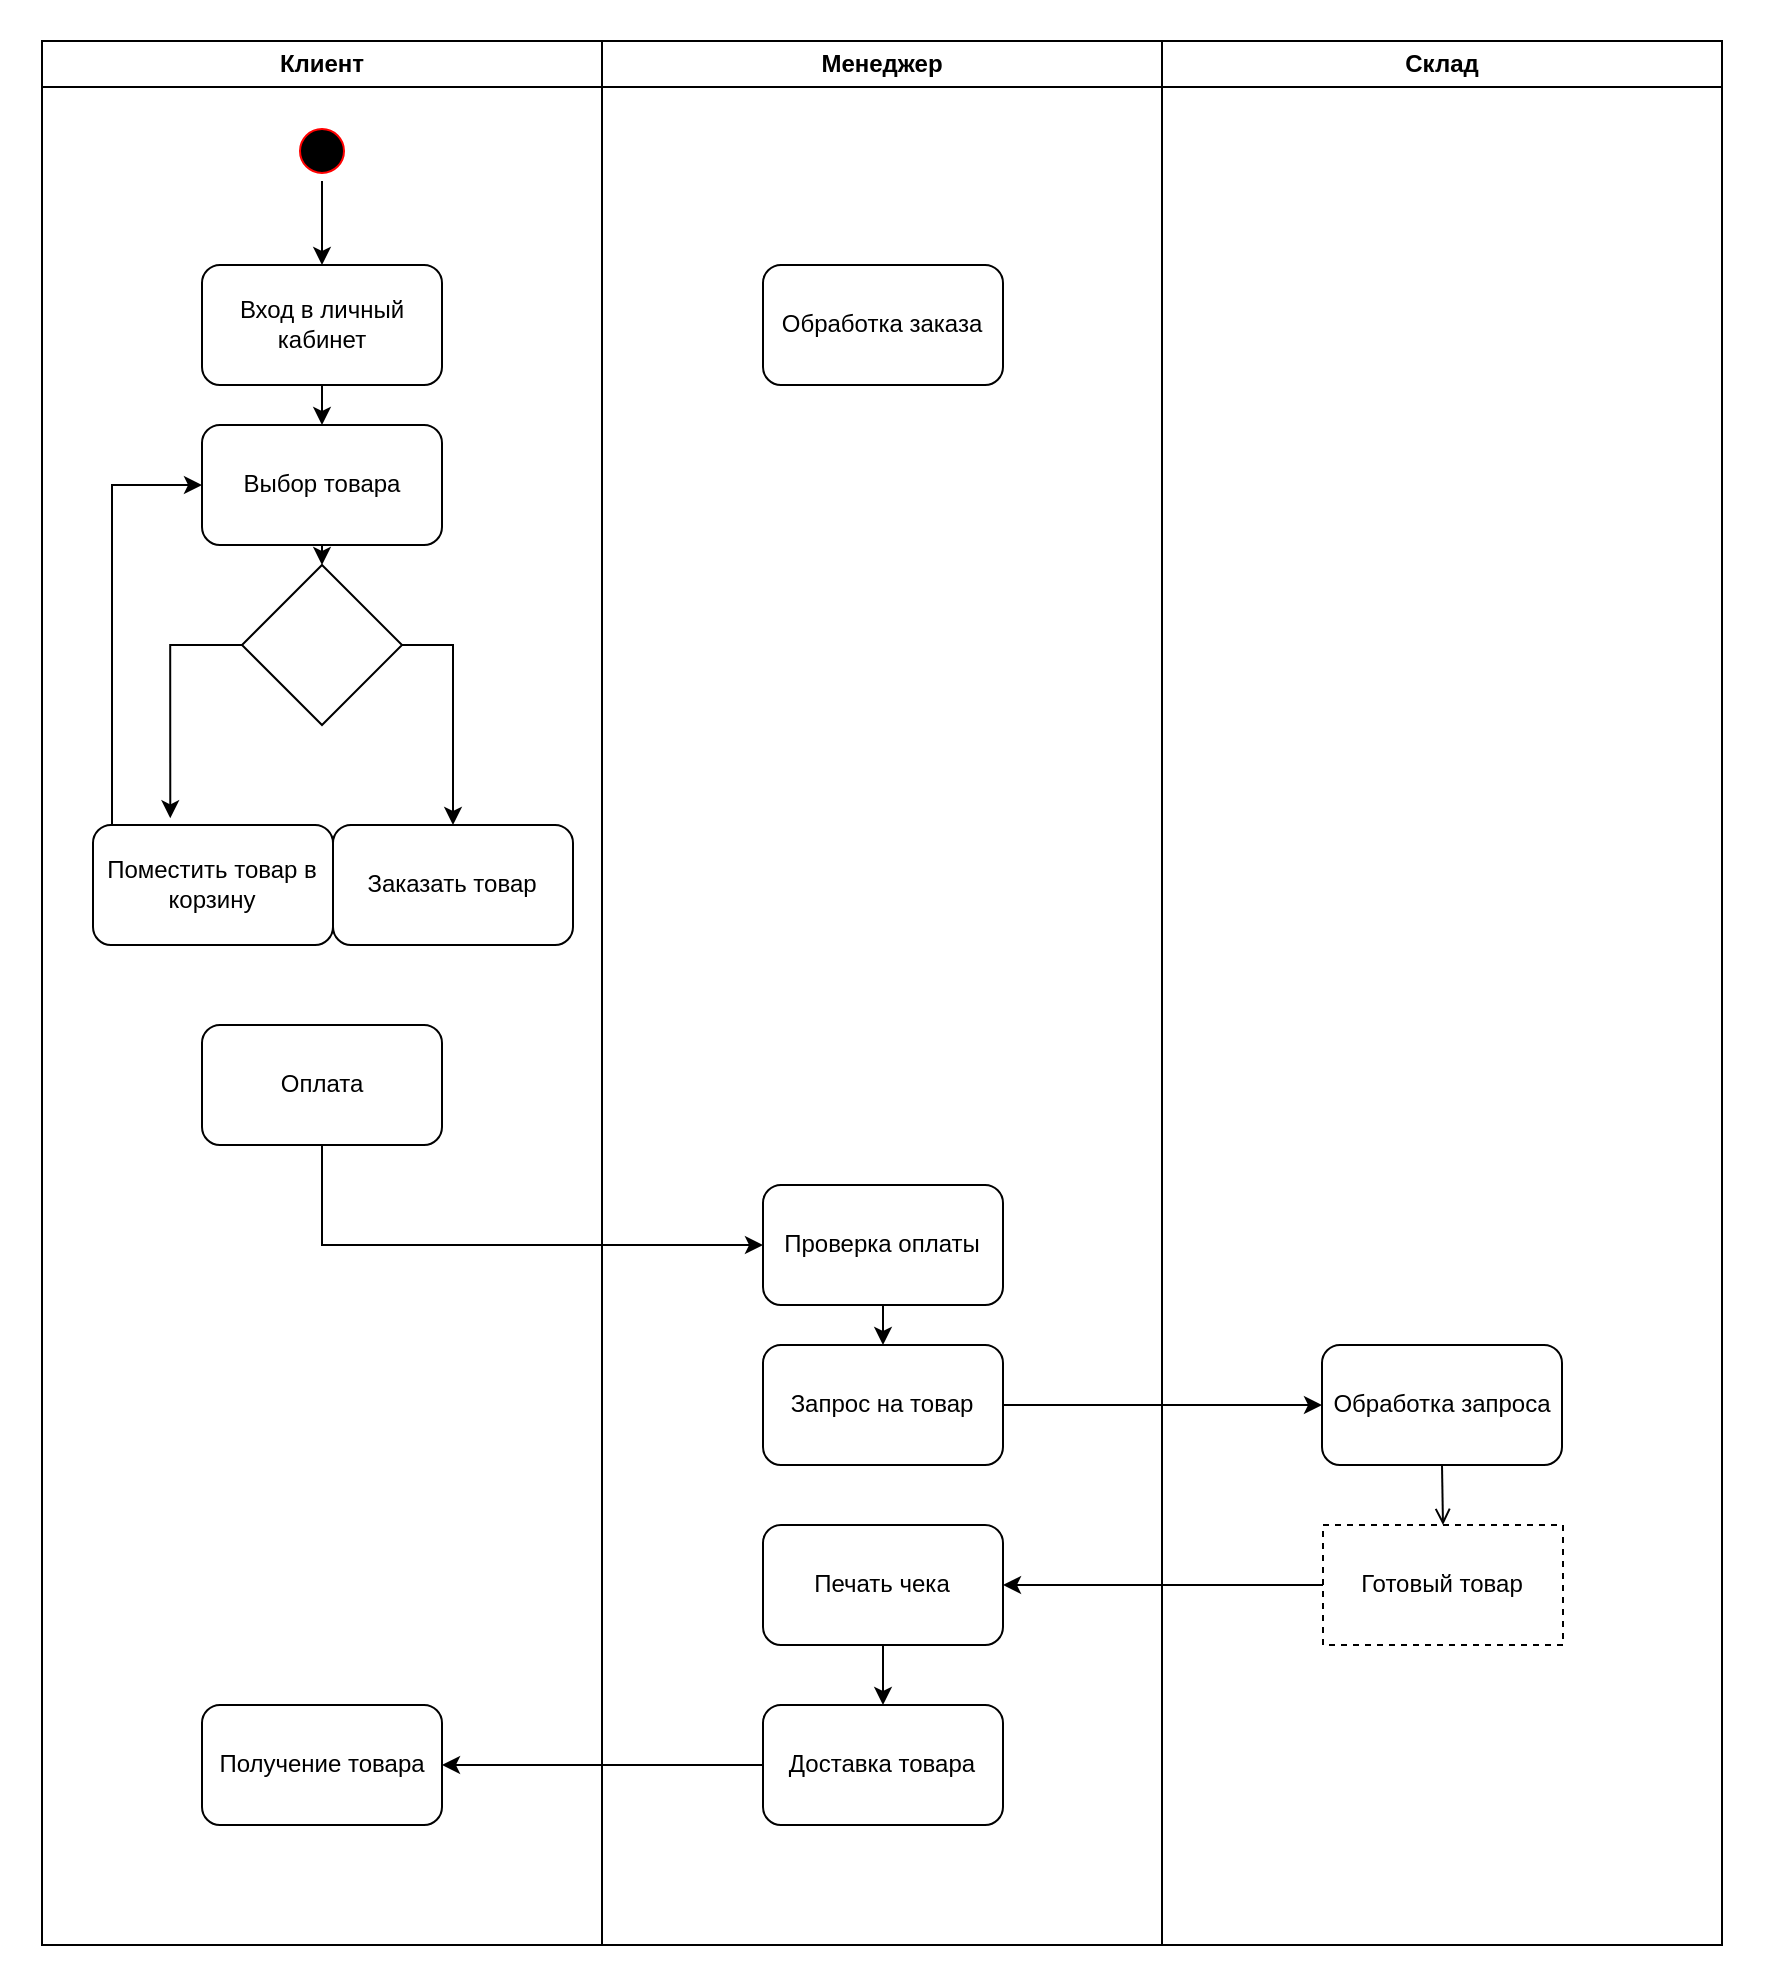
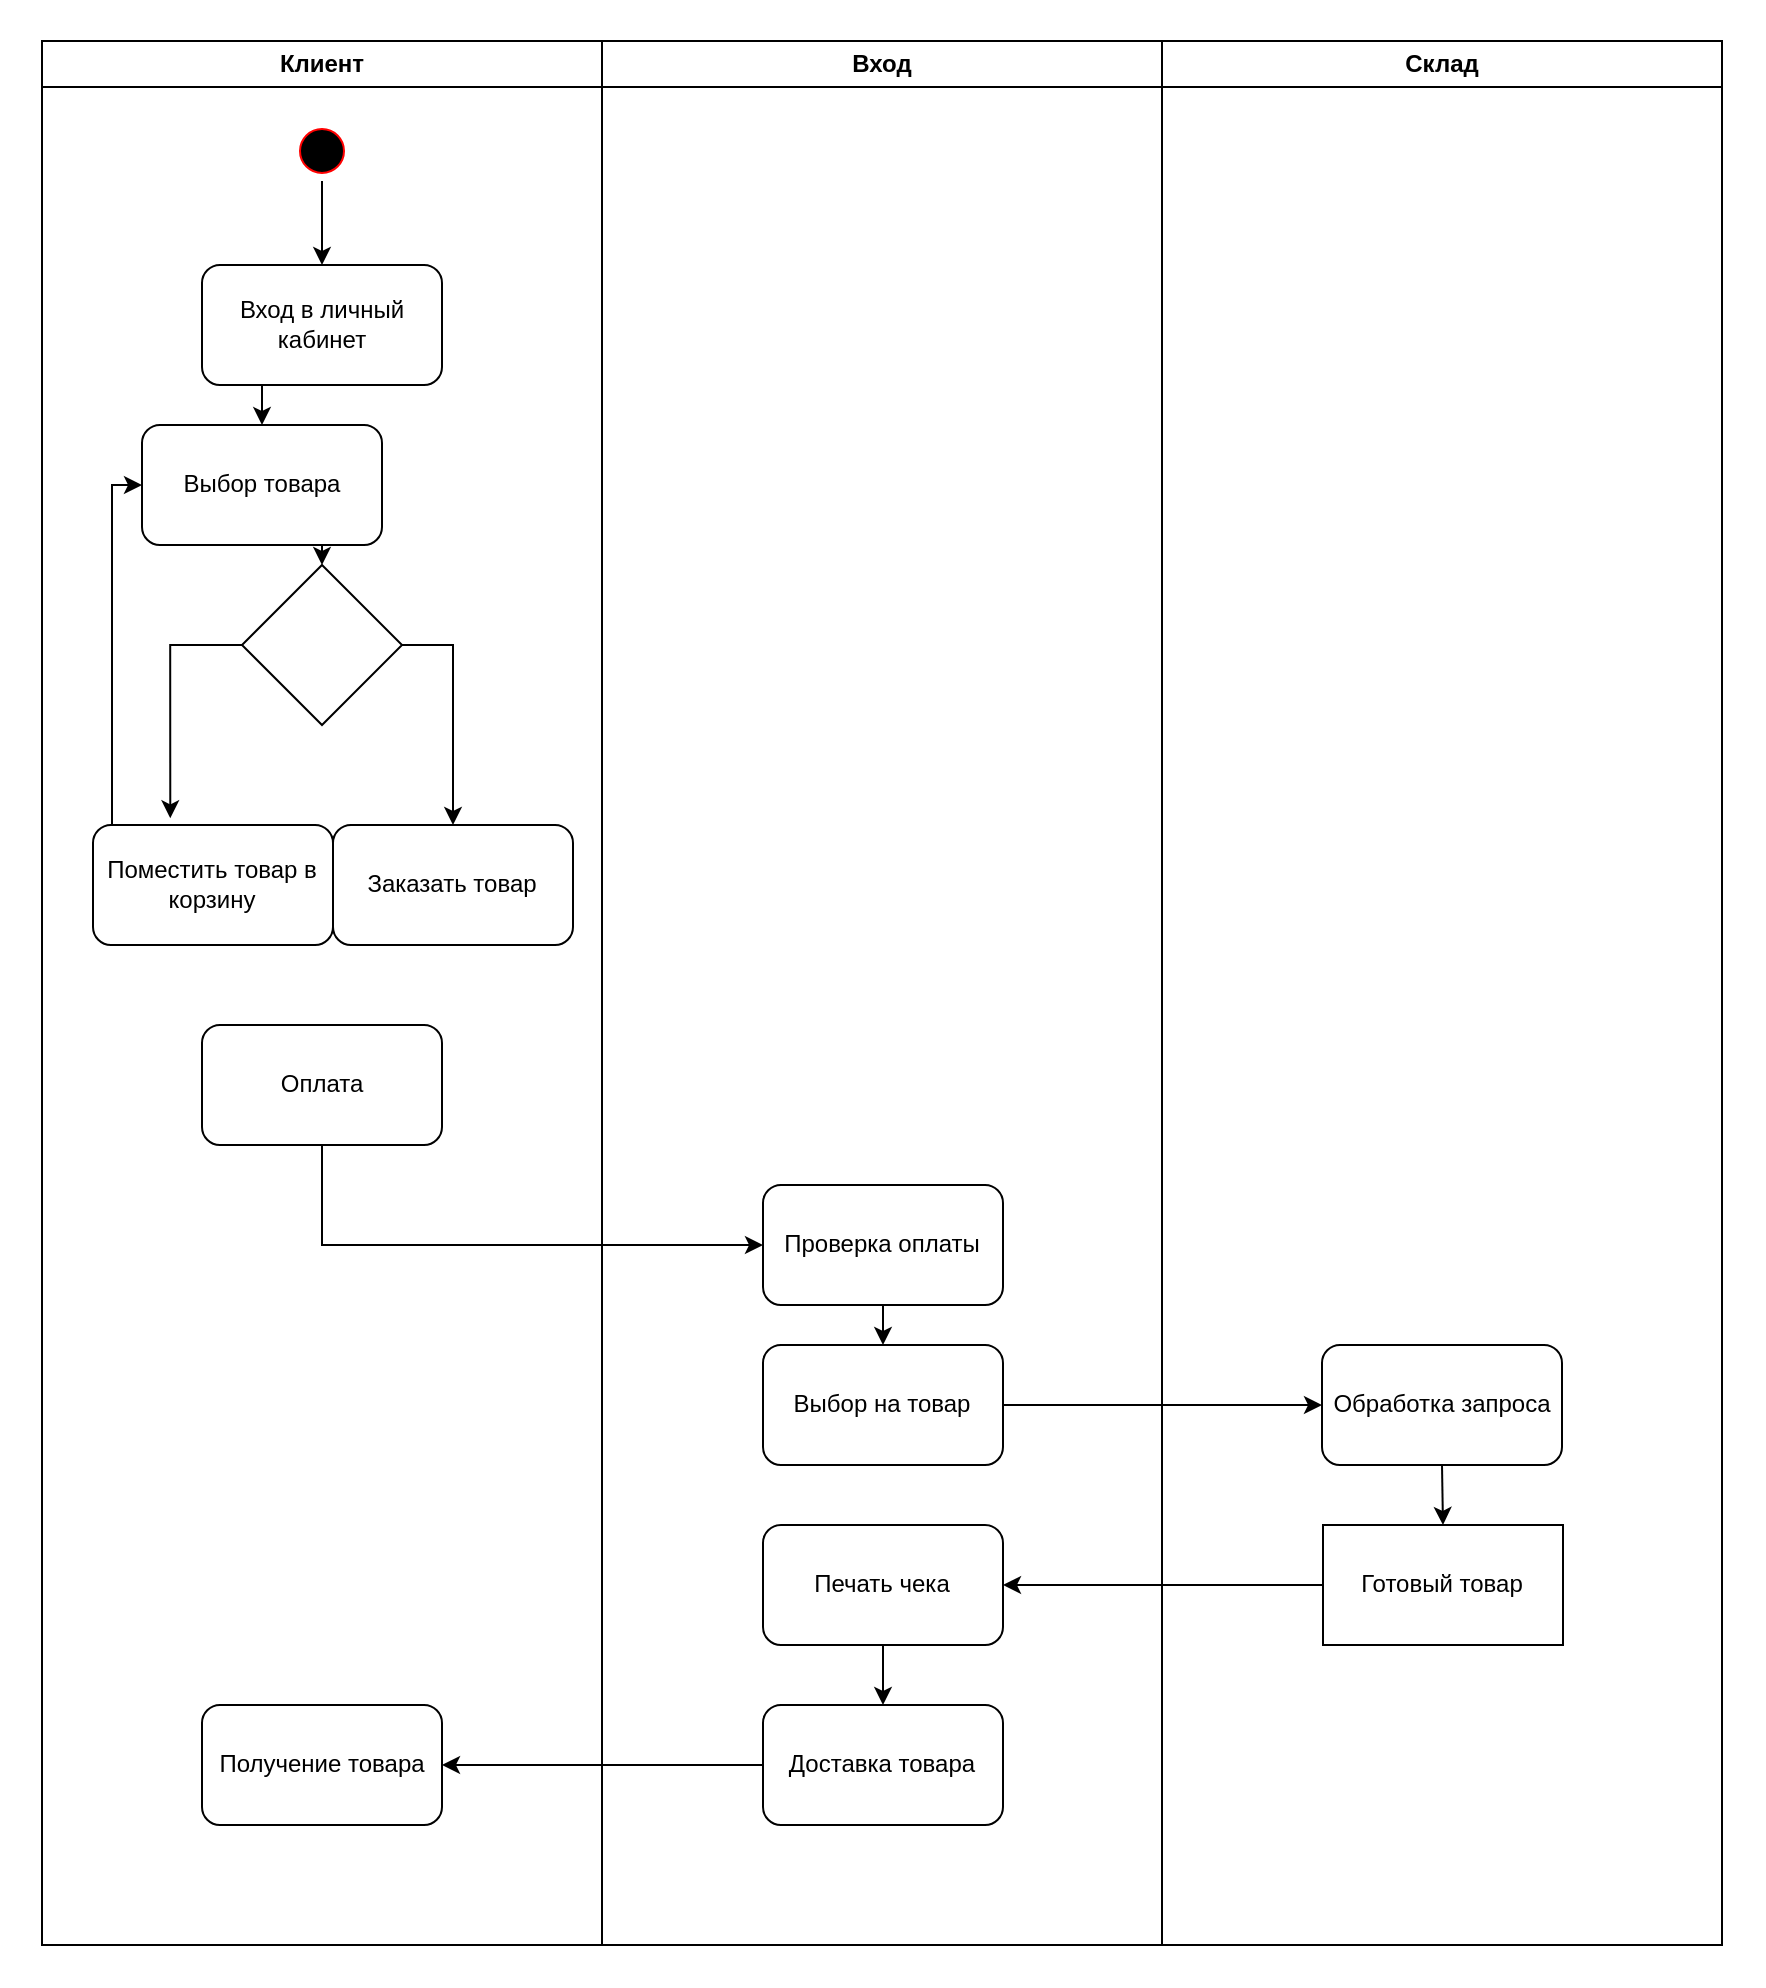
node "Менеджер": label "Менеджер" -> "Вход"
node "Обработка заказа": removed
node "Выбор товара": moved (322, 485) -> (262, 485)
node "Запрос на товар": label "Запрос на товар" -> "Выбор на товар"
edge "Обработка запроса" -> "Готовый товар": arrowhead open -> classic
node "Готовый товар": style dashed -> solid
